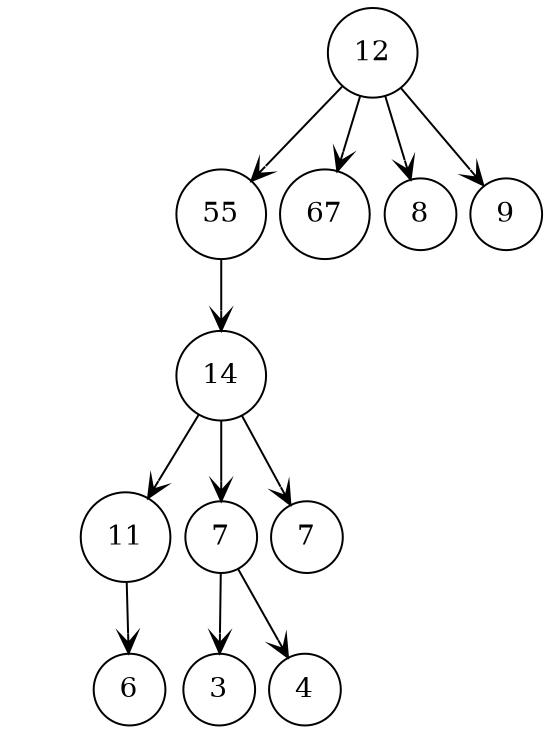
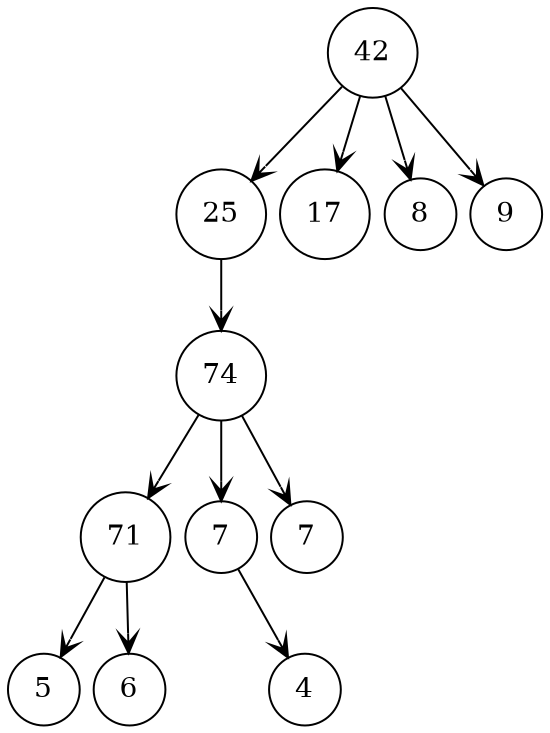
node "12": label "12" -> "42"
node "55": label "55" -> "25"
node "67": label "67" -> "17"
node "14": label "14" -> "74"
node "11": label "11" -> "71"
node "5": added
node "3": removed
